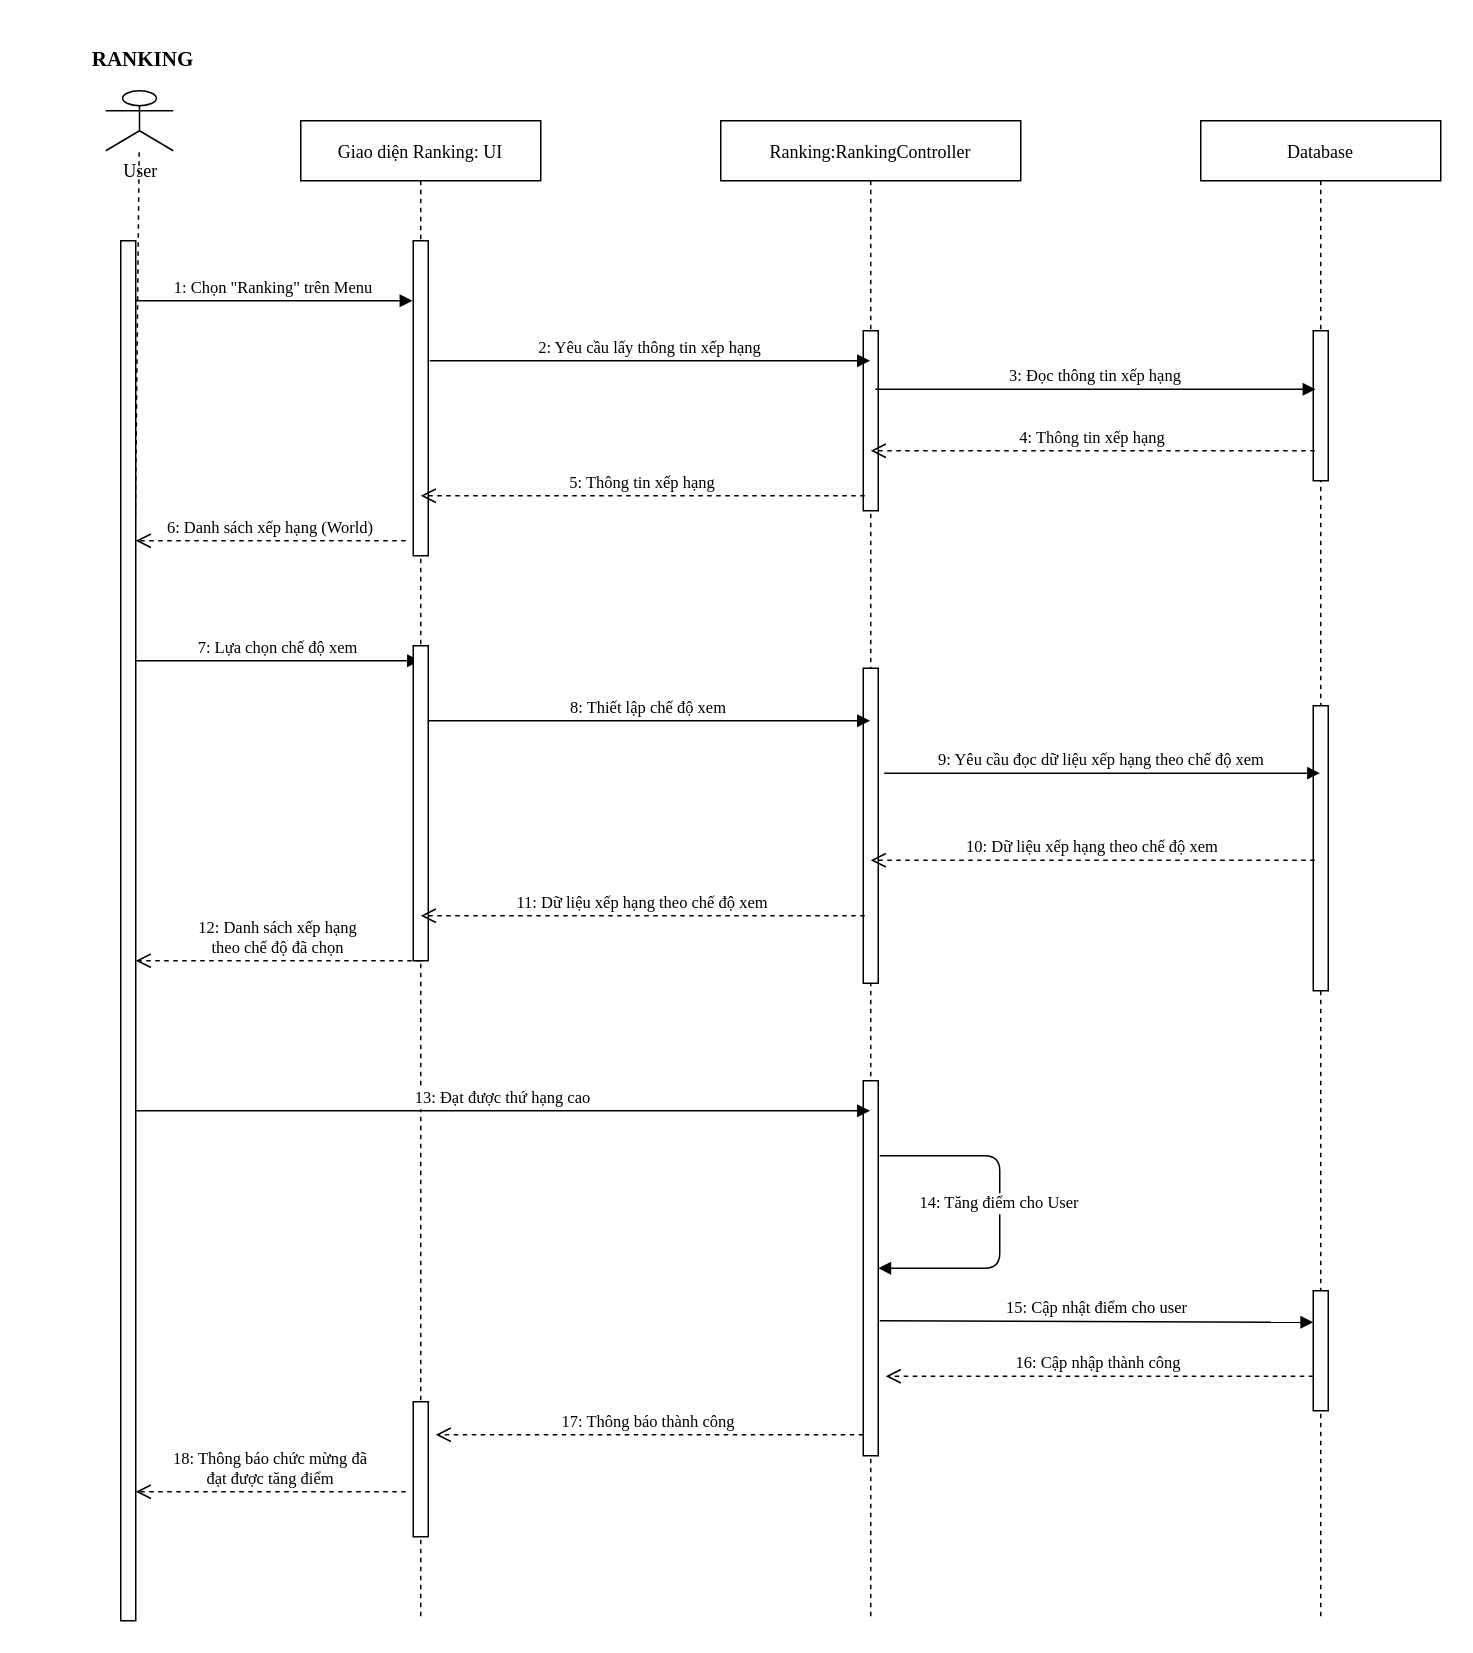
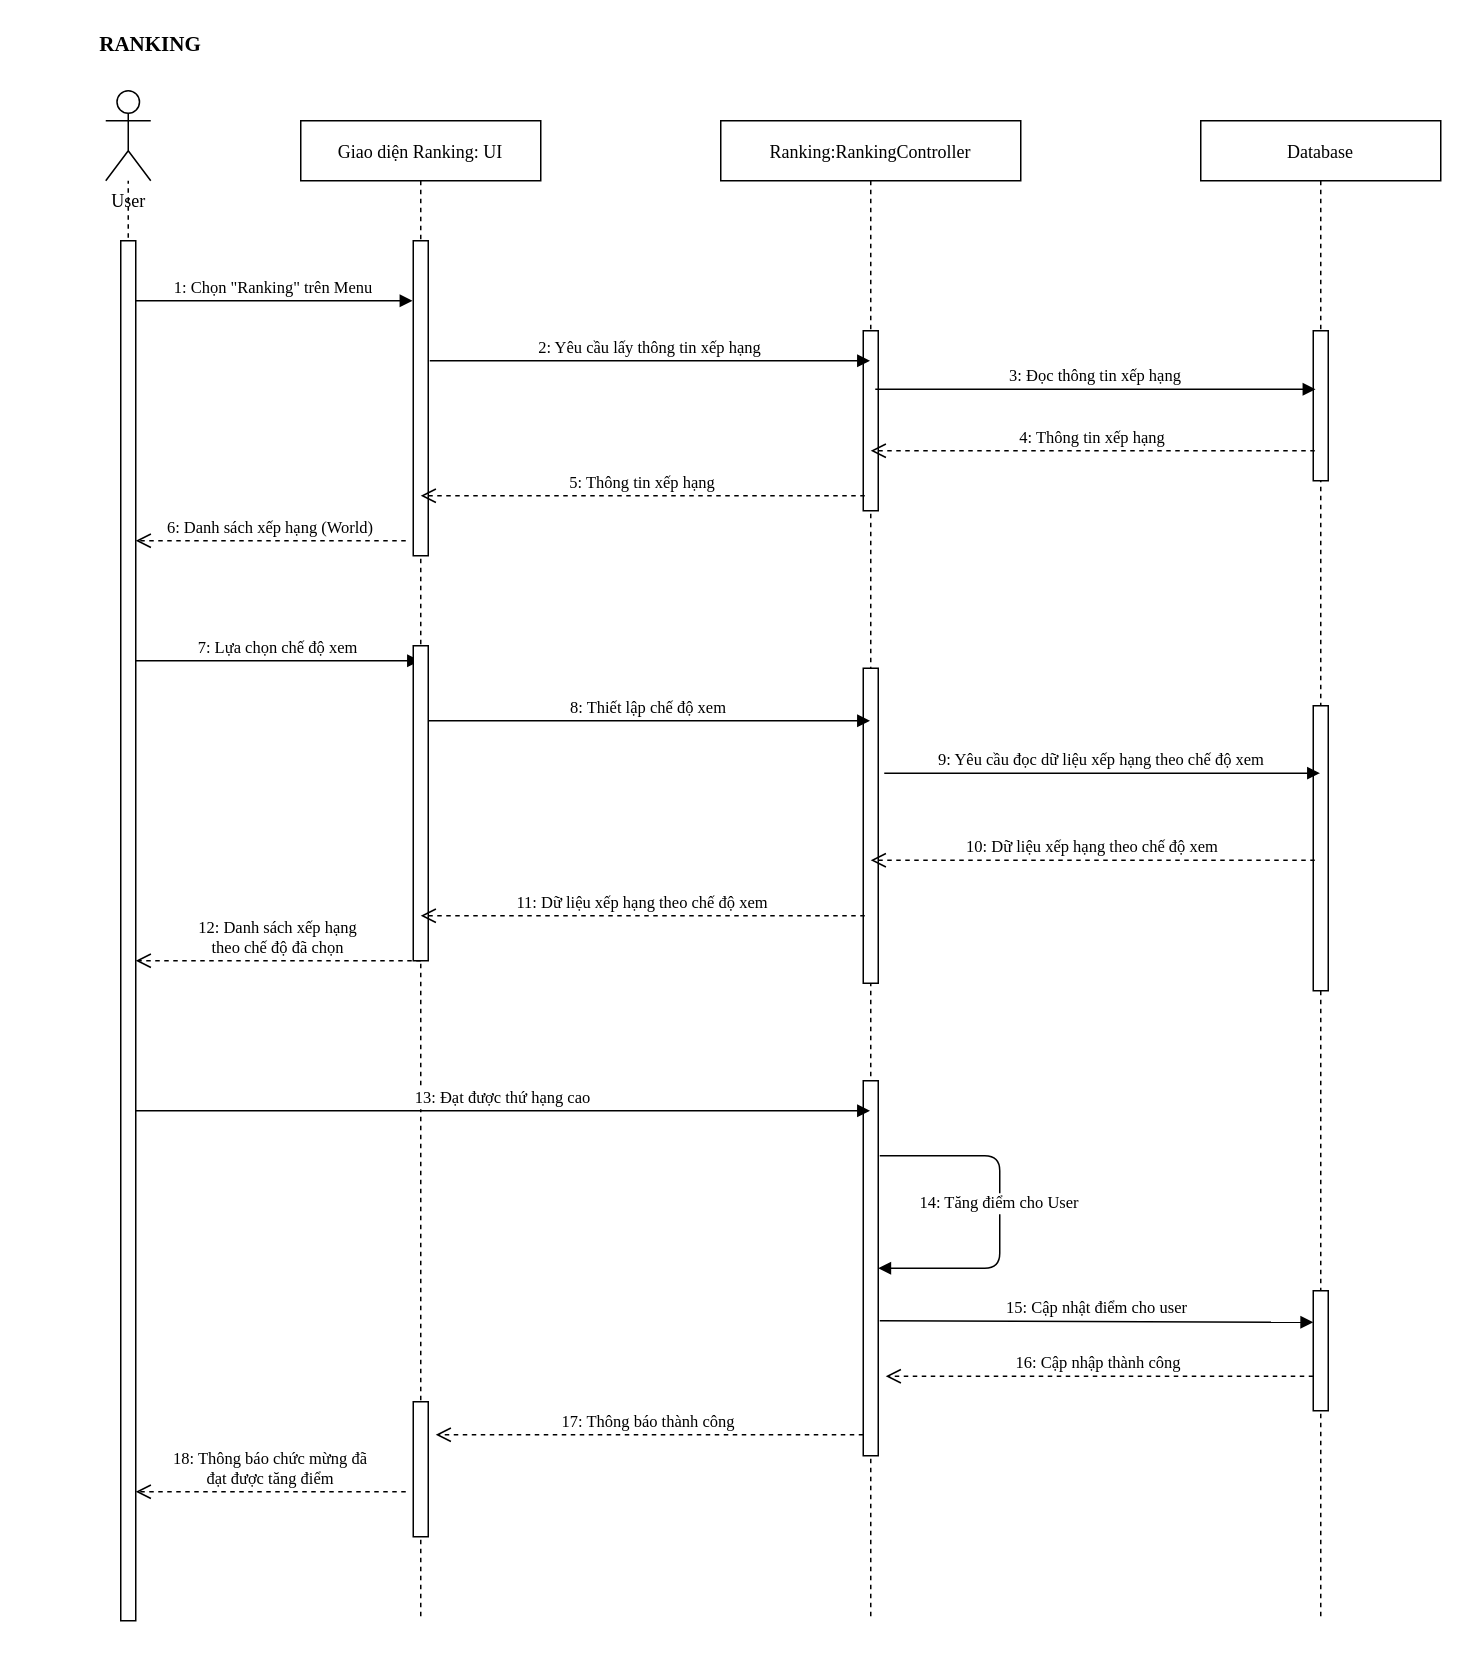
node "RANKING": moved (143, 61) -> (151, 46)
node "User": size 68x60 -> 45x90
